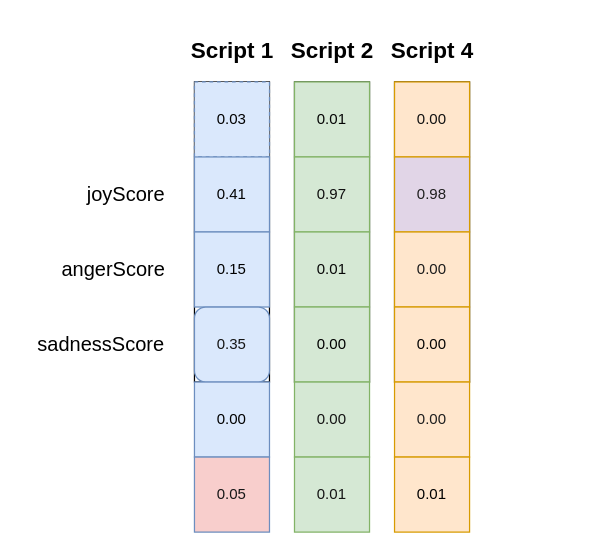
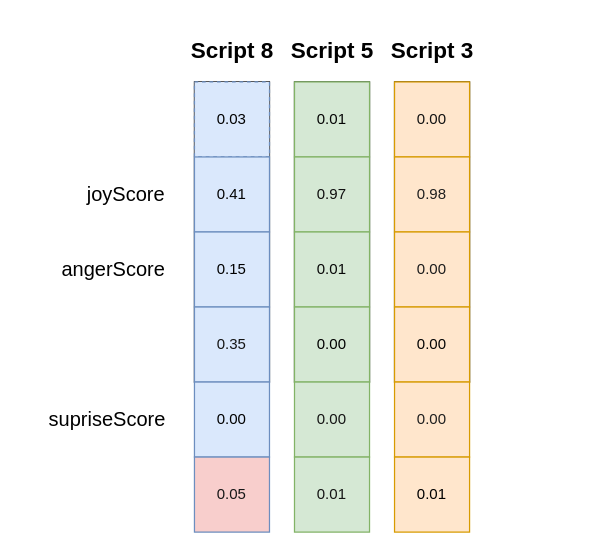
node "Script 1": label "Script 1" -> "Script 8"
node "Script 2": label "Script 2" -> "Script 5"
node "Script 4": label "Script 4" -> "Script 3"
node "0.98": fillcolor #e1d5e7 -> #ffe6cc
node "sadnessScore": removed
node "0.35": shape rounded rectangle -> rectangle
node "supriseScore": added
